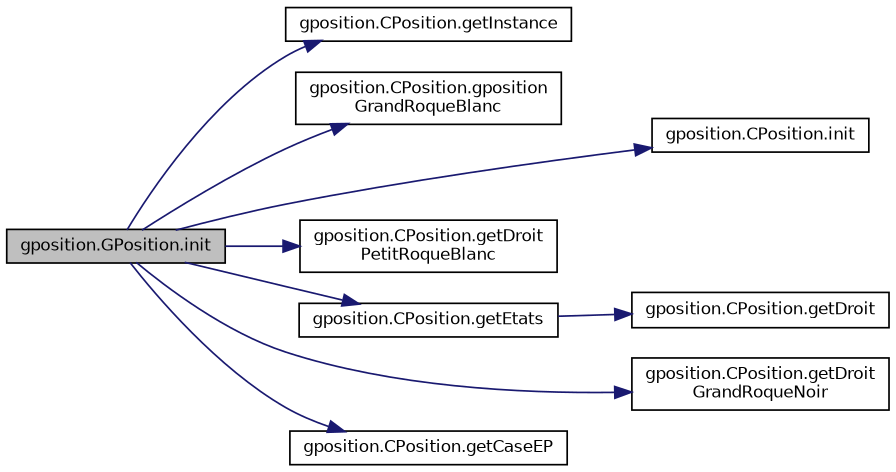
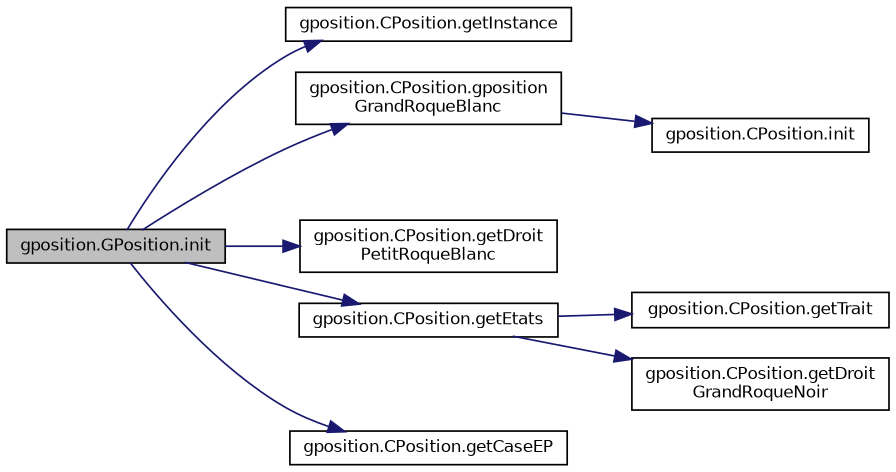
edge "gposition.GPosition.init" -> "gposition.CPosition.init": now "gposition.CPosition.gposition GrandRoqueBlanc" -> "gposition.CPosition.init"
node "gposition.CPosition.getDroit": label "gposition.CPosition.getDroit" -> "gposition.CPosition.getTrait"
edge "gposition.GPosition.init" -> "gposition.CPosition.getDroit GrandRoqueNoir": now "gposition.CPosition.getEtats" -> "gposition.CPosition.getDroit GrandRoqueNoir"
